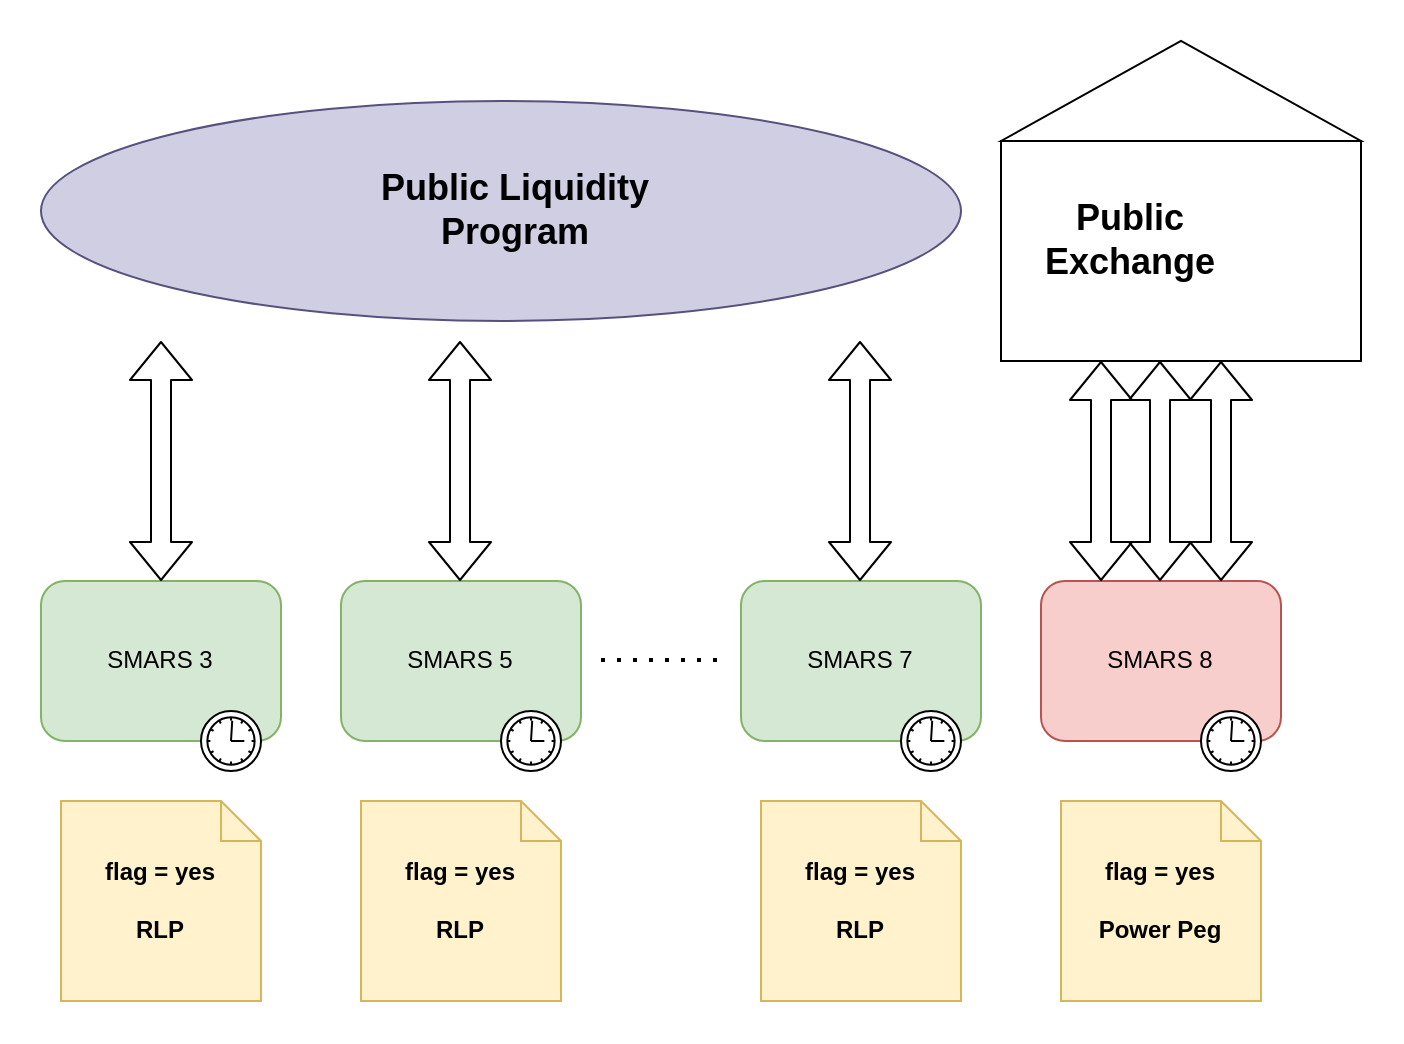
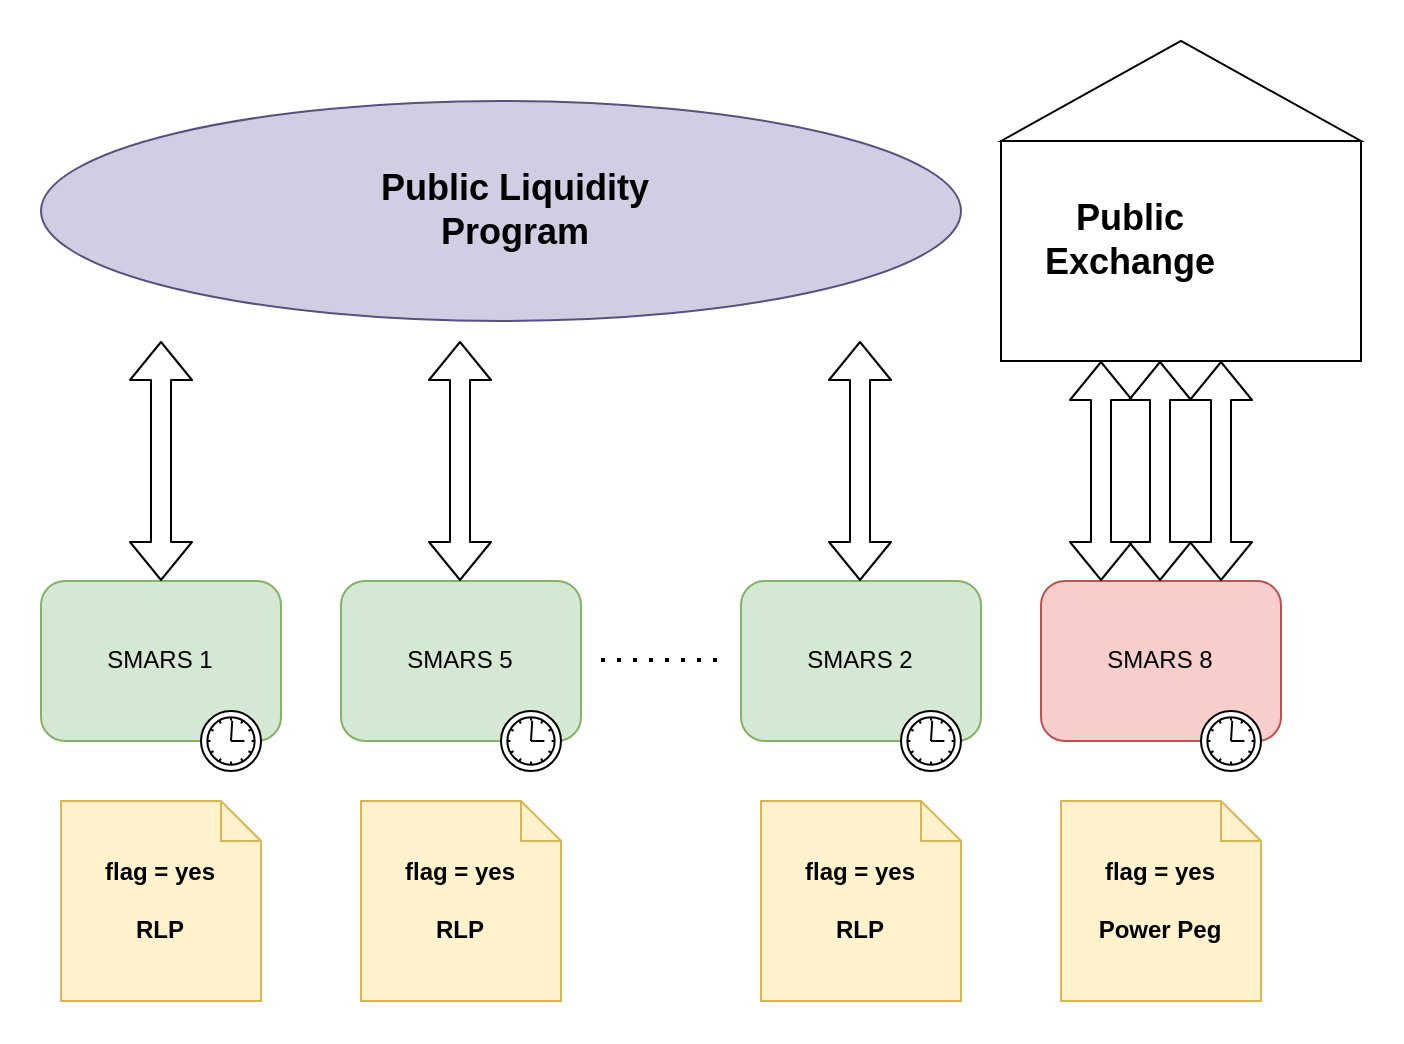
node "SMARS 3": label "SMARS 3" -> "SMARS 1"
node "SMARS 7": label "SMARS 7" -> "SMARS 2"
